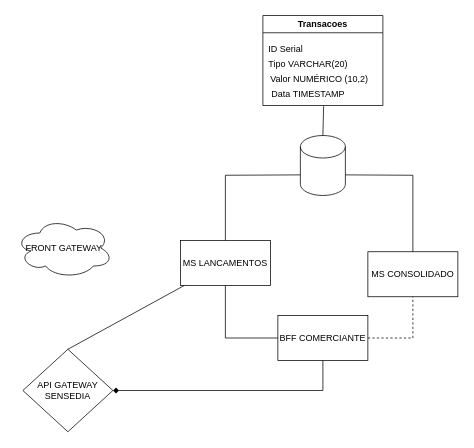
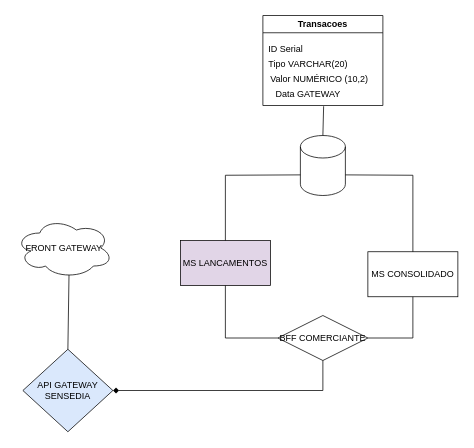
node "Data TIMESTAMP": label "Data TIMESTAMP" -> "Data GATEWAY"
node "MS LANCAMENTOS": fillcolor #ffffff -> #e1d5e7
edge "MS LANCAMENTOS" -- "API GATEWAY SENSEDIA": now "FRONT GATEWAY" -- "API GATEWAY SENSEDIA"
node "BFF COMERCIANTE": shape rectangle -> diamond
edge "MS CONSOLIDADO" -- "BFF COMERCIANTE": style dashed -> solid
node "API GATEWAY SENSEDIA": fillcolor #ffffff -> #dae8fc
